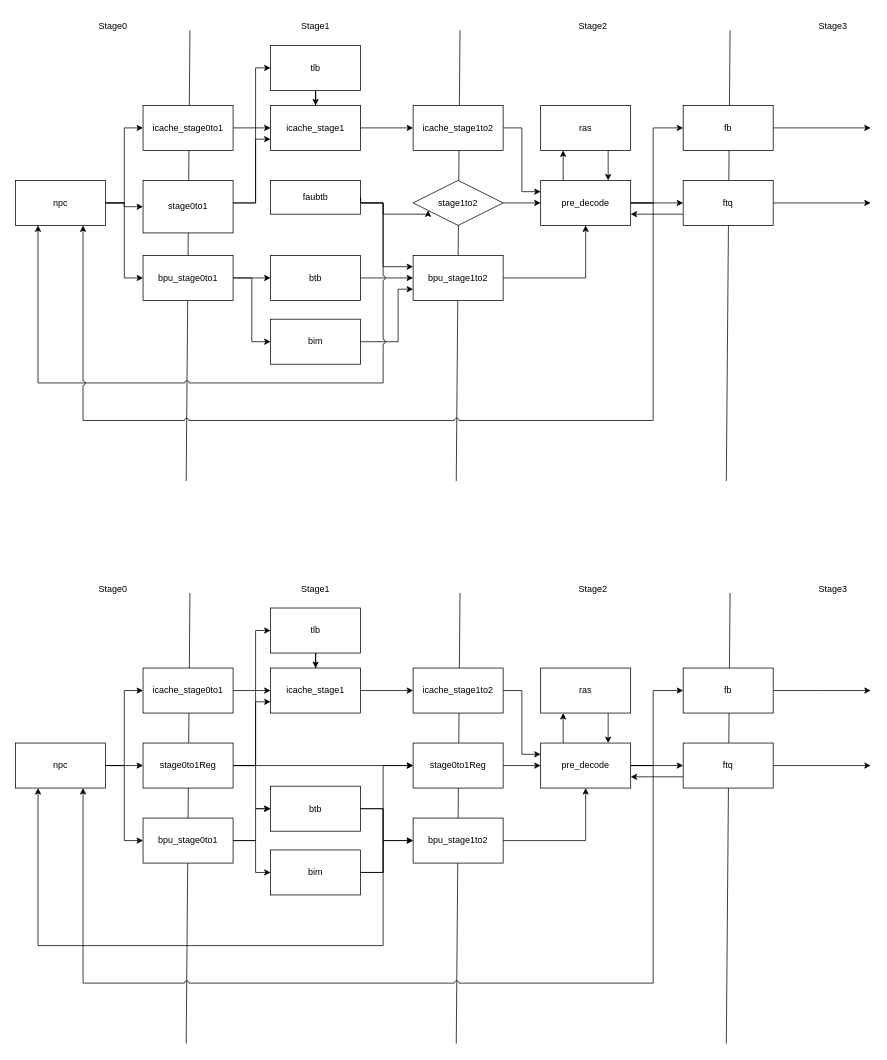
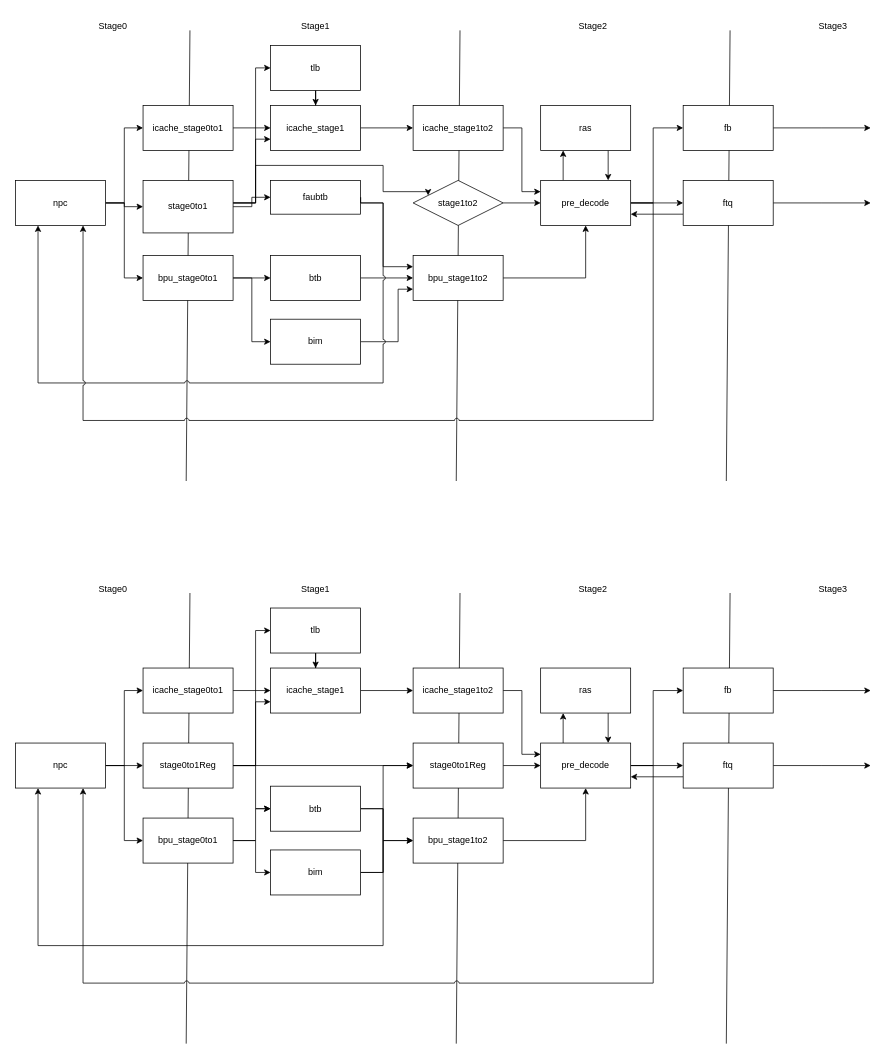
edge "stage0to1" -> "stage1to2": added
edge "stage0to1" -> "faubtb": added
edge "faubtb" -> "stage1to2": removed
